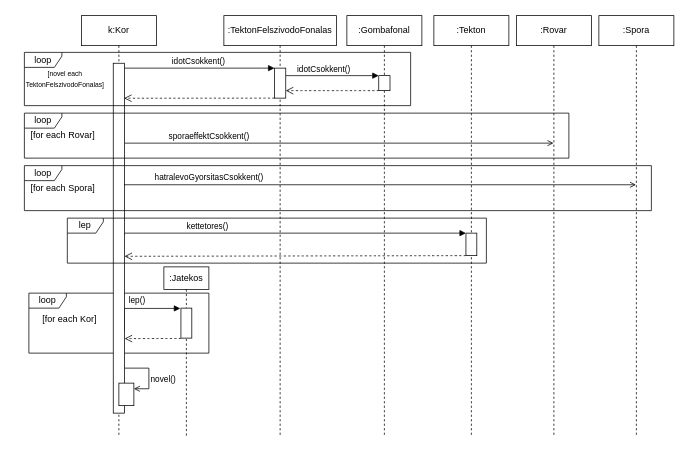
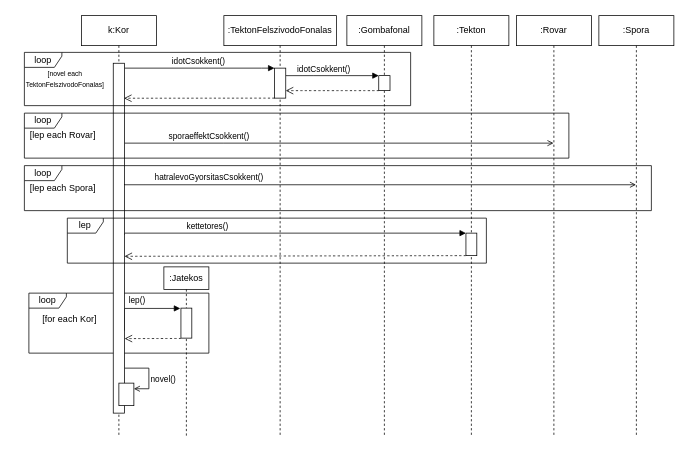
node "[for each Rovar]": label "[for each Rovar]" -> "[lep each Rovar]"
node "[for each Spora]": label "[for each Spora]" -> "[lep each Spora]"
